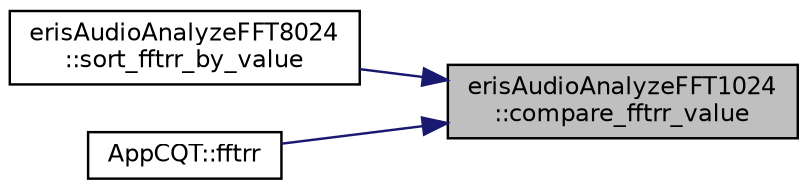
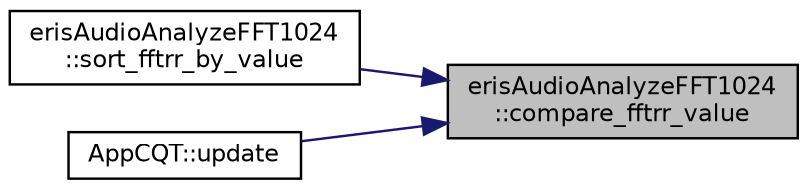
node "erisAudioAnalyzeFFT8024 ::sort_fftrr_by_value": label "erisAudioAnalyzeFFT8024 ::sort_fftrr_by_value" -> "erisAudioAnalyzeFFT1024 ::sort_fftrr_by_value"
node "AppCQT::fftrr": label "AppCQT::fftrr" -> "AppCQT::update"
